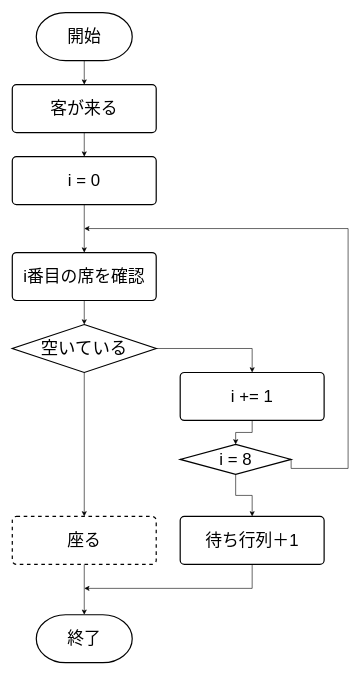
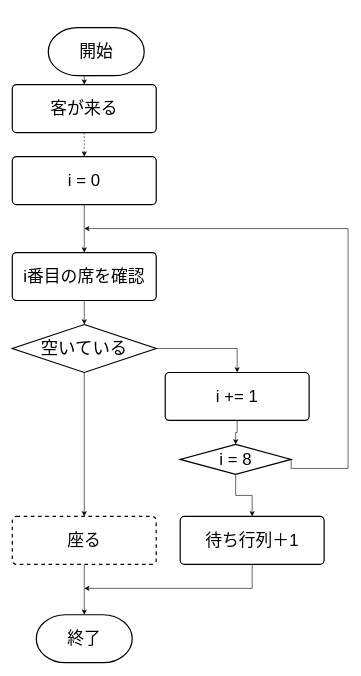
node "開始": moved (84, 36) -> (96, 51)
edge "客が来る" -> "i = 0": style solid -> dashed
node "i += 1": moved (252, 396) -> (237, 396)
